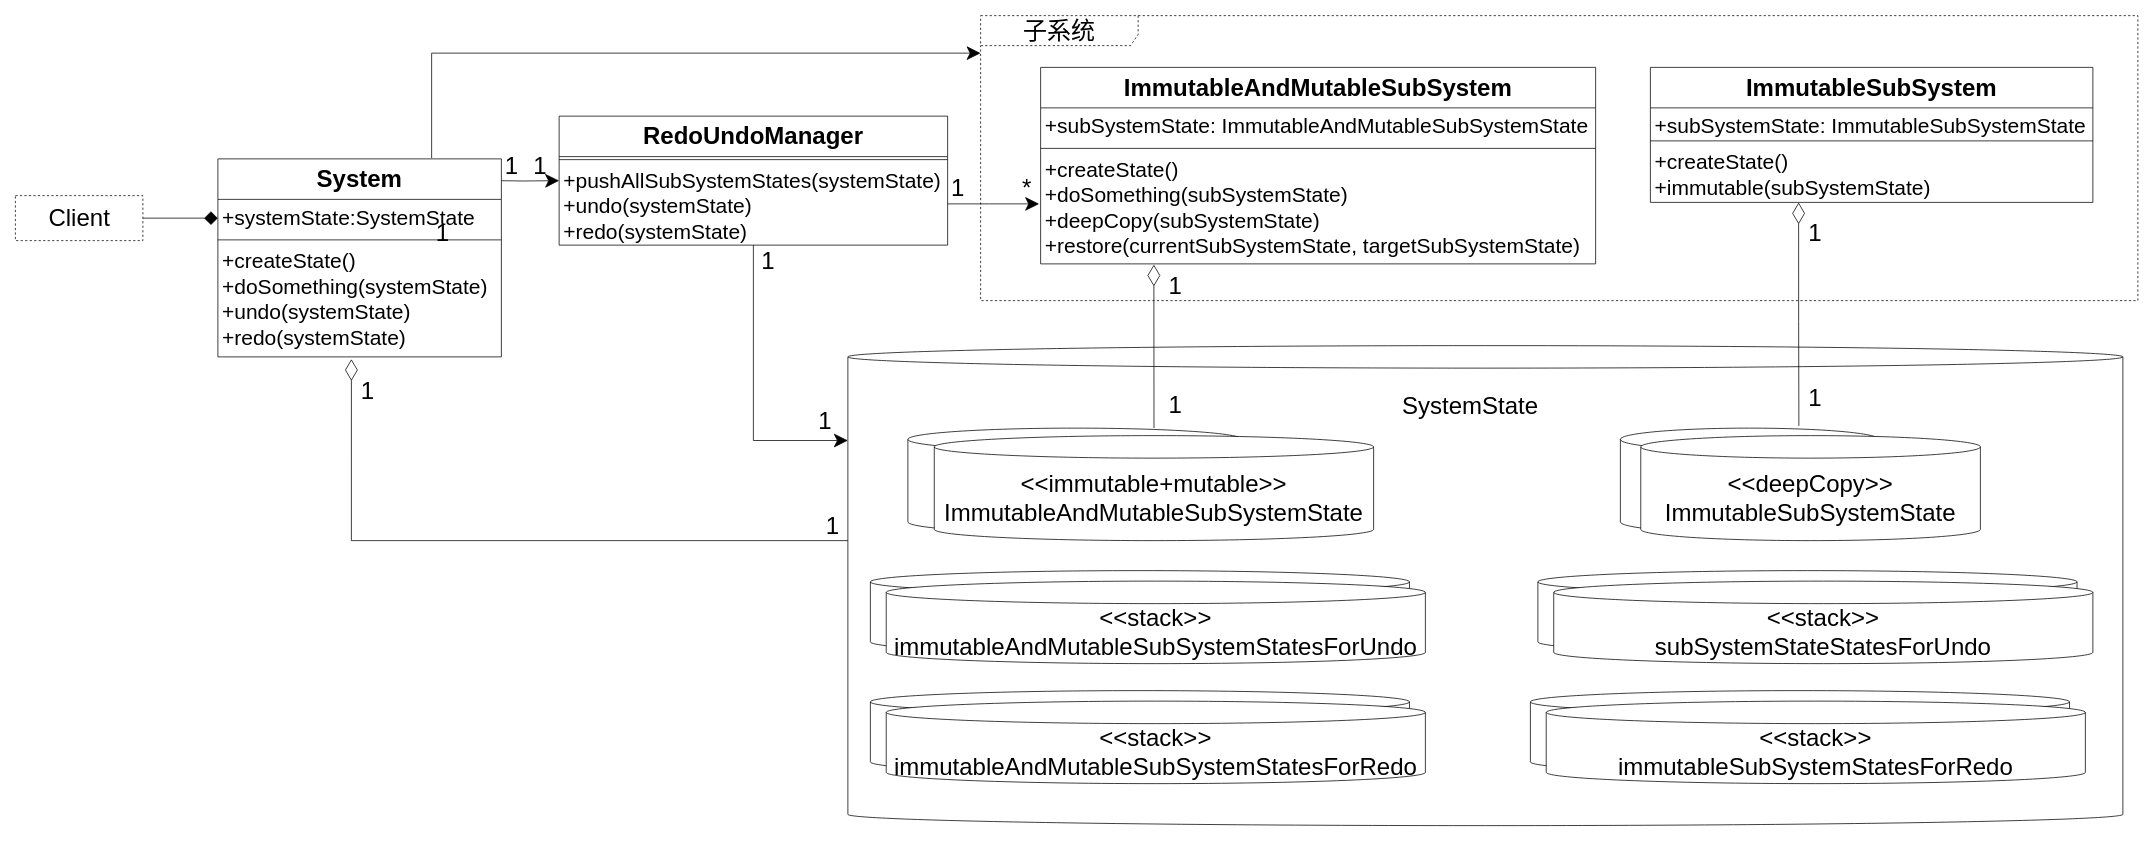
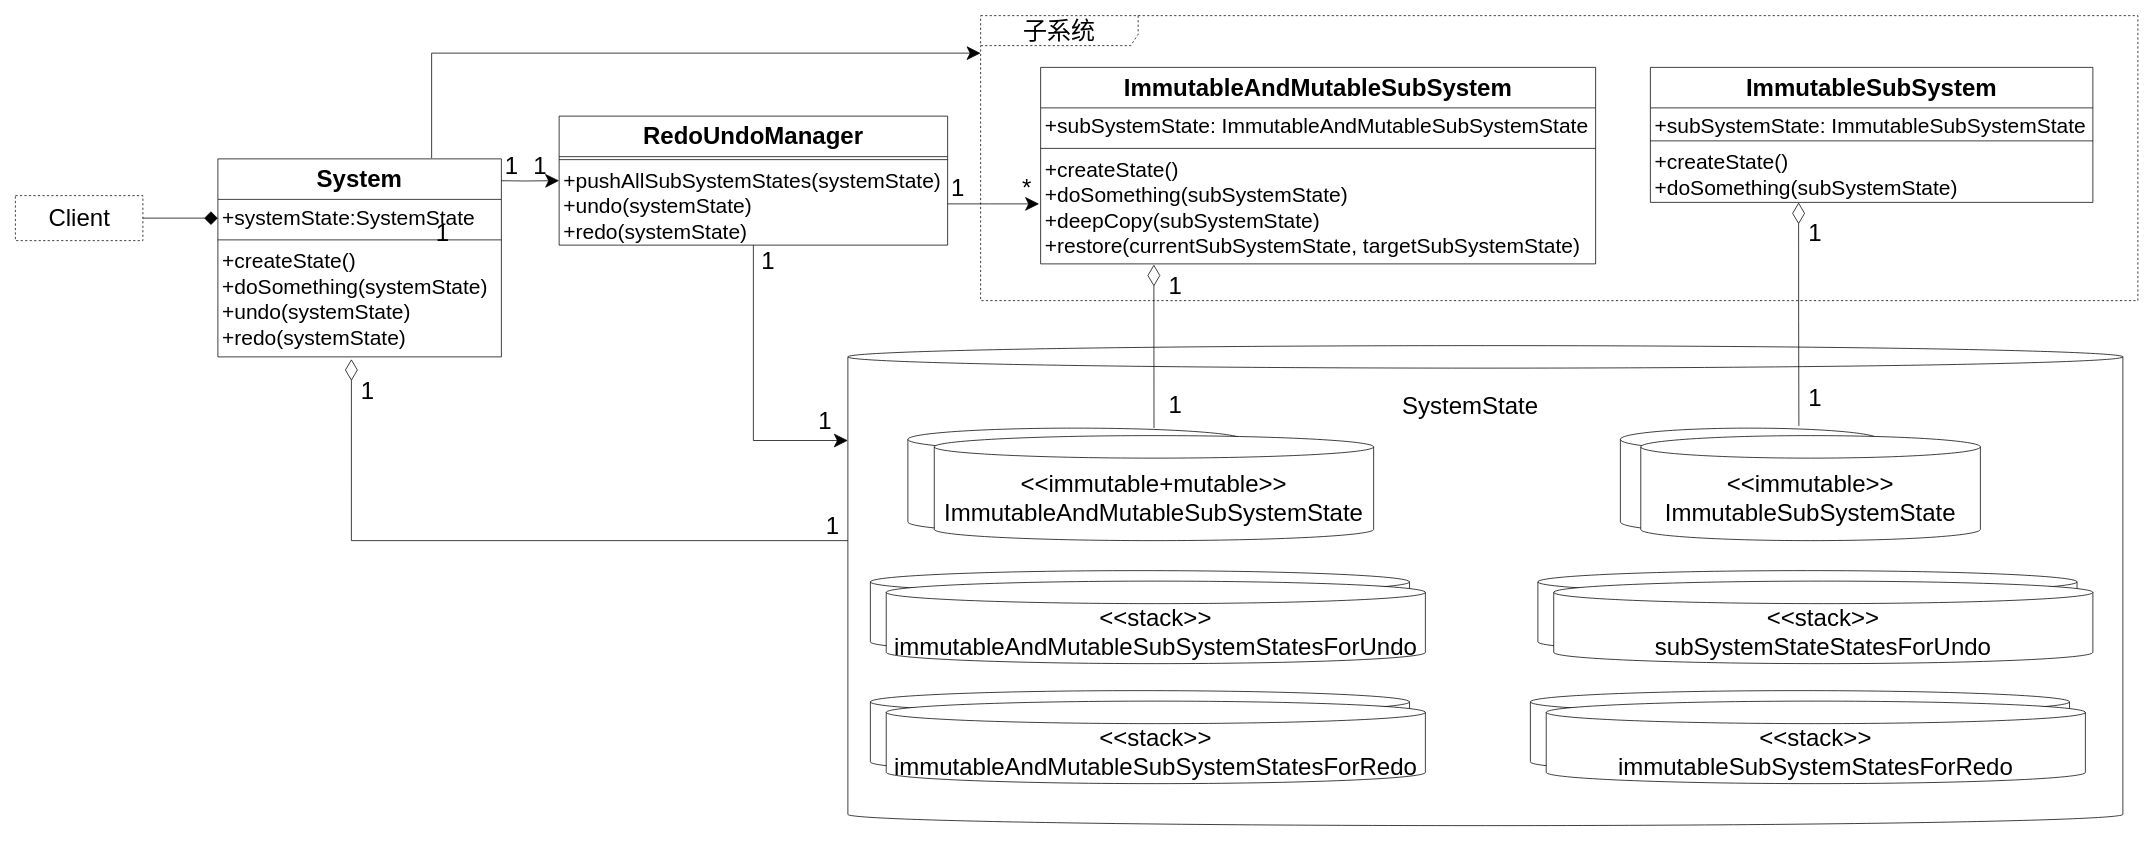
node "+createState() +immutable(subSystemState)": label "+createState() +immutable(subSystemState)" -> "+createState() +doSomething(subSystemState)"
node "<<deepCopy>> ImmutableSubSystemState": label "<<deepCopy>> ImmutableSubSystemState" -> "<<immutable>> ImmutableSubSystemState"
